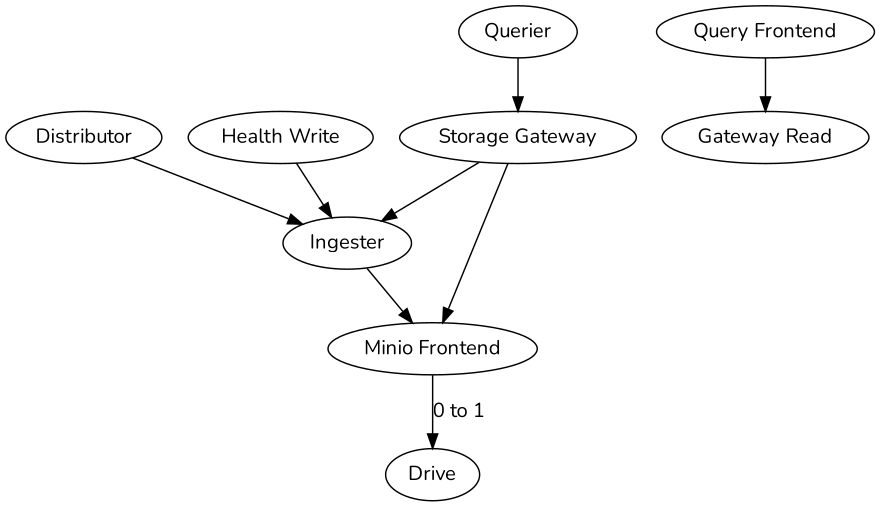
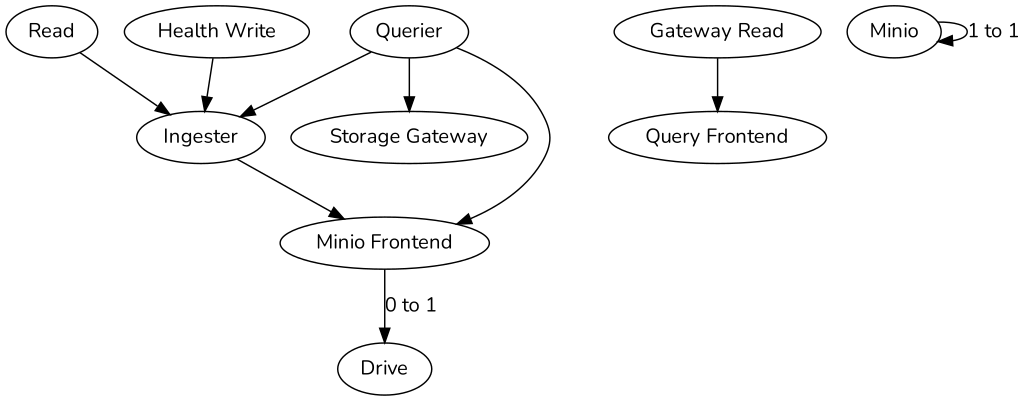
node "Minio": added
edge "Query Frontend" -> "Gateway Read": reversed
node "Distributor": label "Distributor" -> "Read"
edge "Storage Gateway" -> "Ingester": now "Querier" -> "Ingester"
edge "Storage Gateway" -> "Minio Frontend": now "Querier" -> "Minio Frontend"
